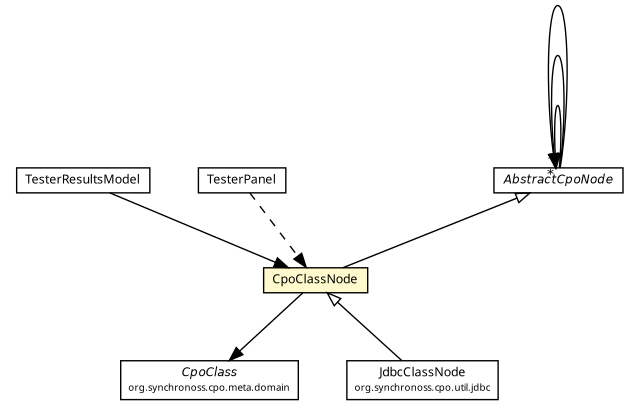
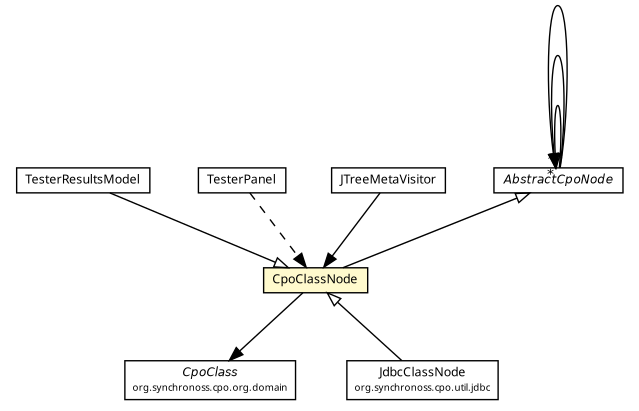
node "JTreeMetaVisitor": added
edge "TesterResultsModel" -> "CpoClassNode": arrowhead normal -> onormal
node "CpoClass": text "org.synchronoss.cpo.meta.domain" -> "org.synchronoss.cpo.org.domain"
